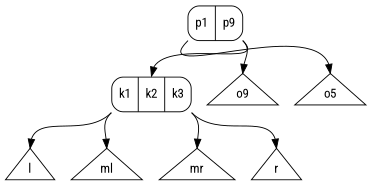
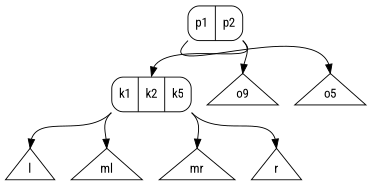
node "p1": text "p9" -> "p2"
node "k1": text "k3" -> "k5"
